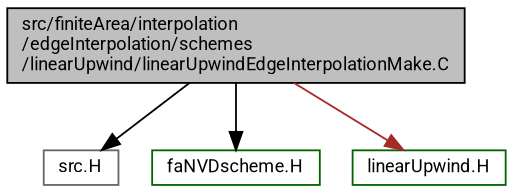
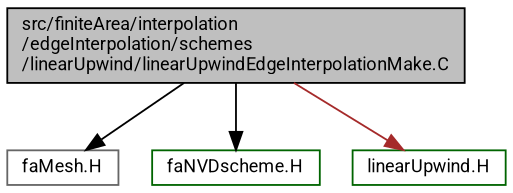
node "src.H": label "src.H" -> "faMesh.H"
